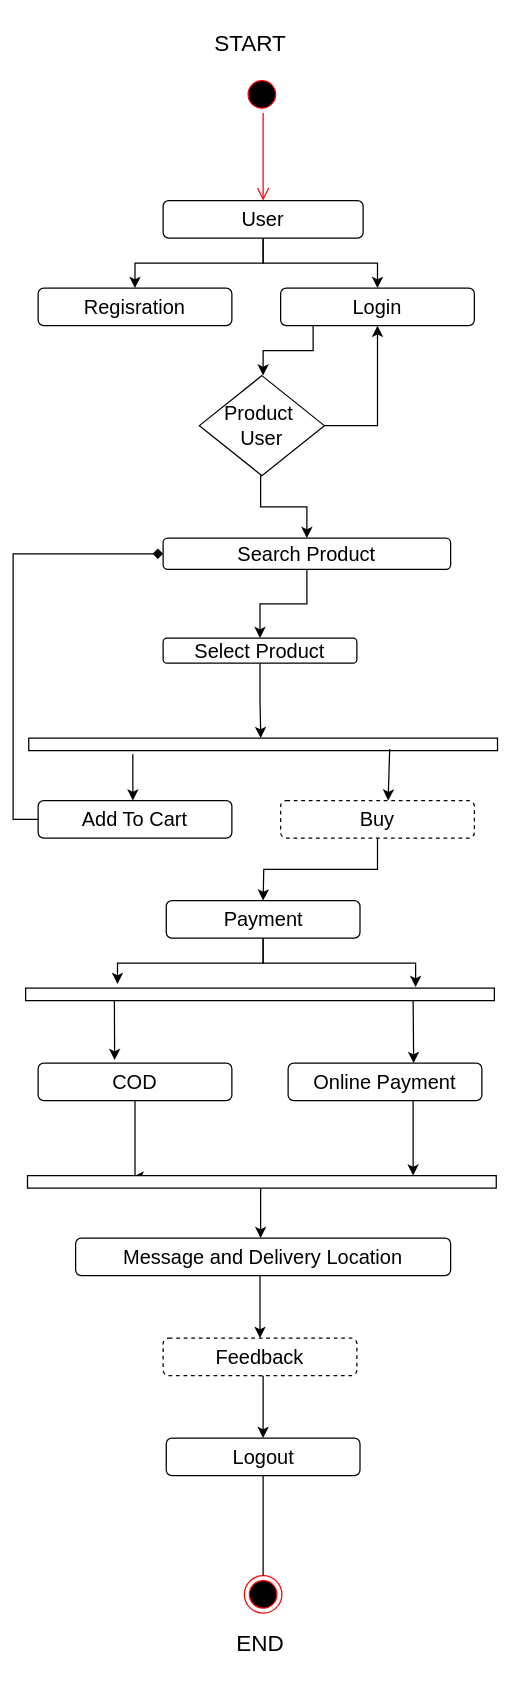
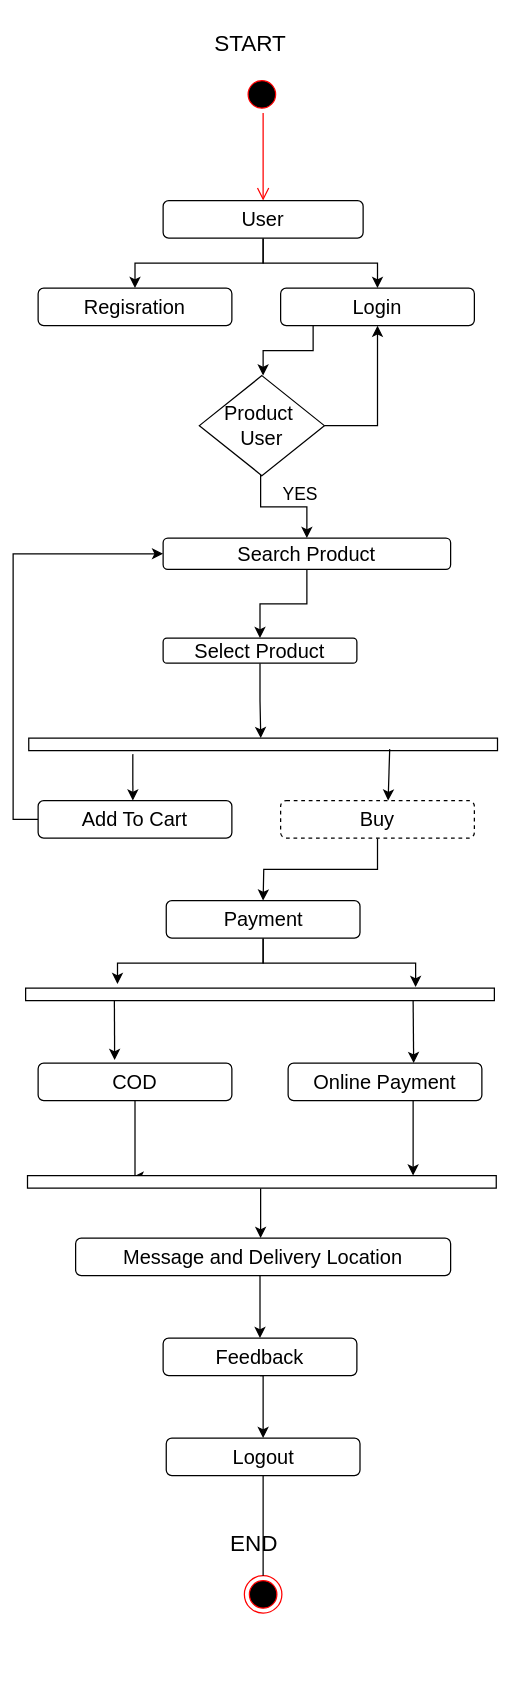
node "YES": added
edge "Add To Cart" -> "Search Product": arrowhead diamond -> classic
node "Feedback": style dashed -> solid
node "END": moved (260, 1644) -> (254, 1544)
